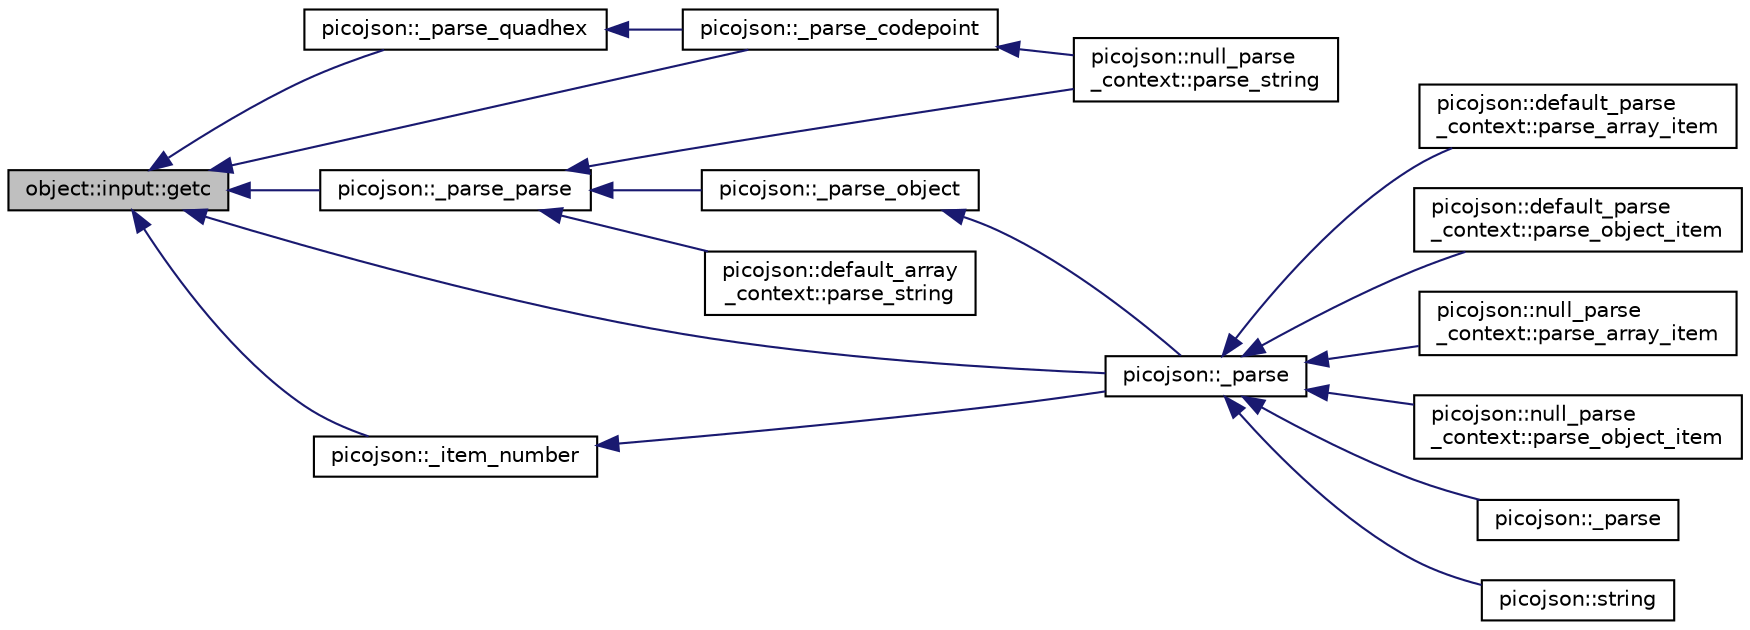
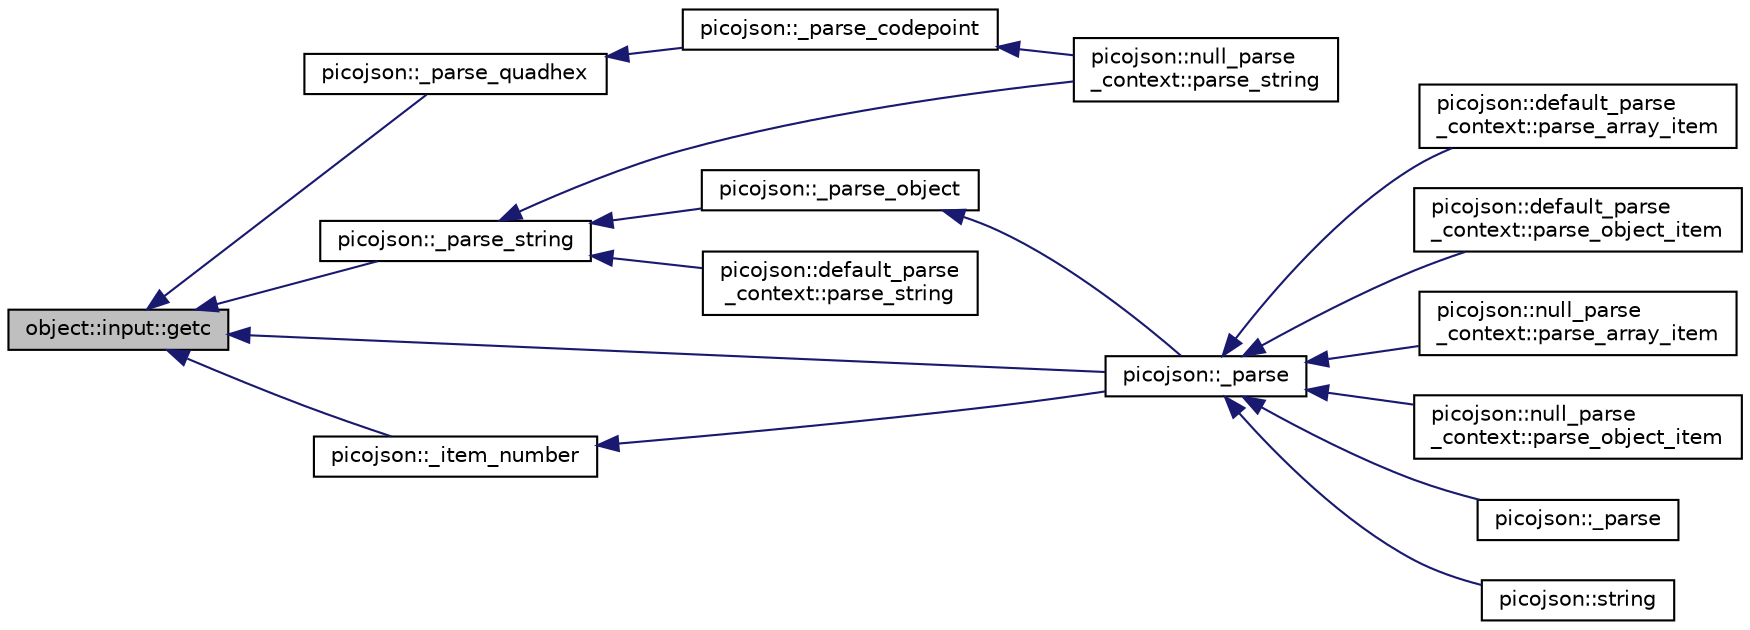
edge "picojson::_parse_codepoint" -> "object::input::getc": removed
node "picojson::_parse_parse": label "picojson::_parse_parse" -> "picojson::_parse_string"
node "picojson::default_array _context::parse_string": label "picojson::default_array _context::parse_string" -> "picojson::default_parse _context::parse_string"
